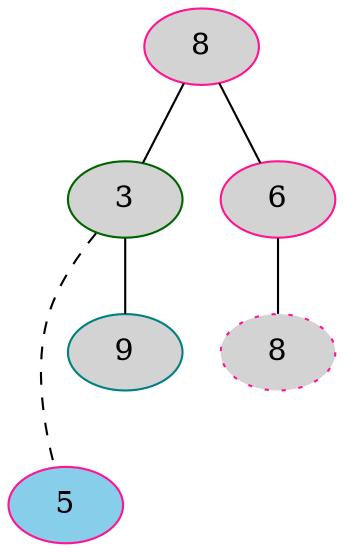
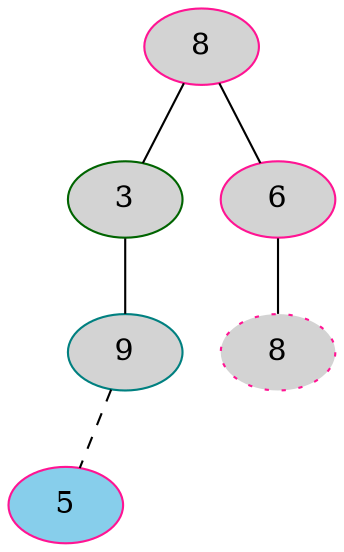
edge "3" -- "5": now "9" -- "5"
